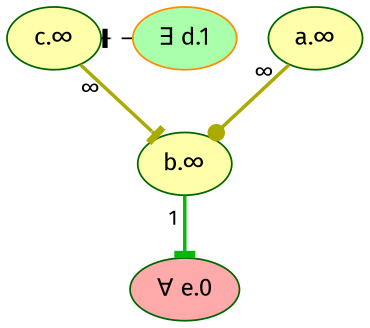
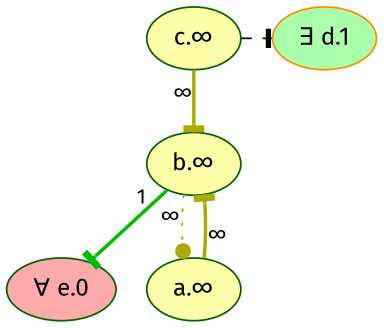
edge "∃ d.1" -> "c.∞": reversed
edge "a.∞" -> "b.∞": arrowhead dot -> tee
edge "b.∞" -> "a.∞": added
